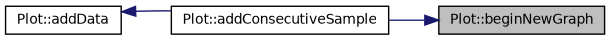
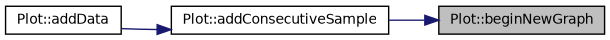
edge "Plot::addConsecutiveSample" -> "Plot::addData": reversed
